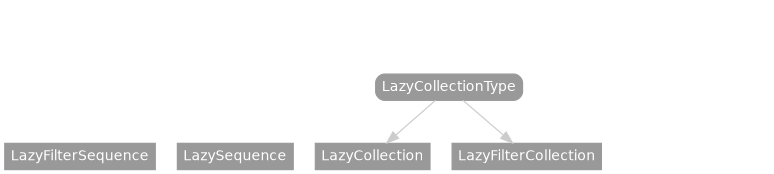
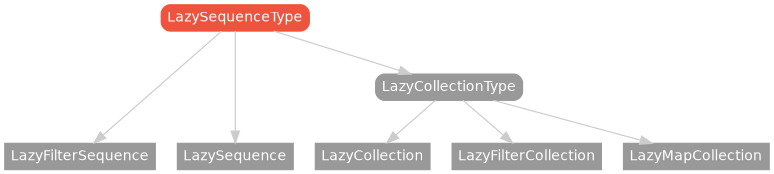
node "LazySequenceType": added
node "LazyMapCollection": added
